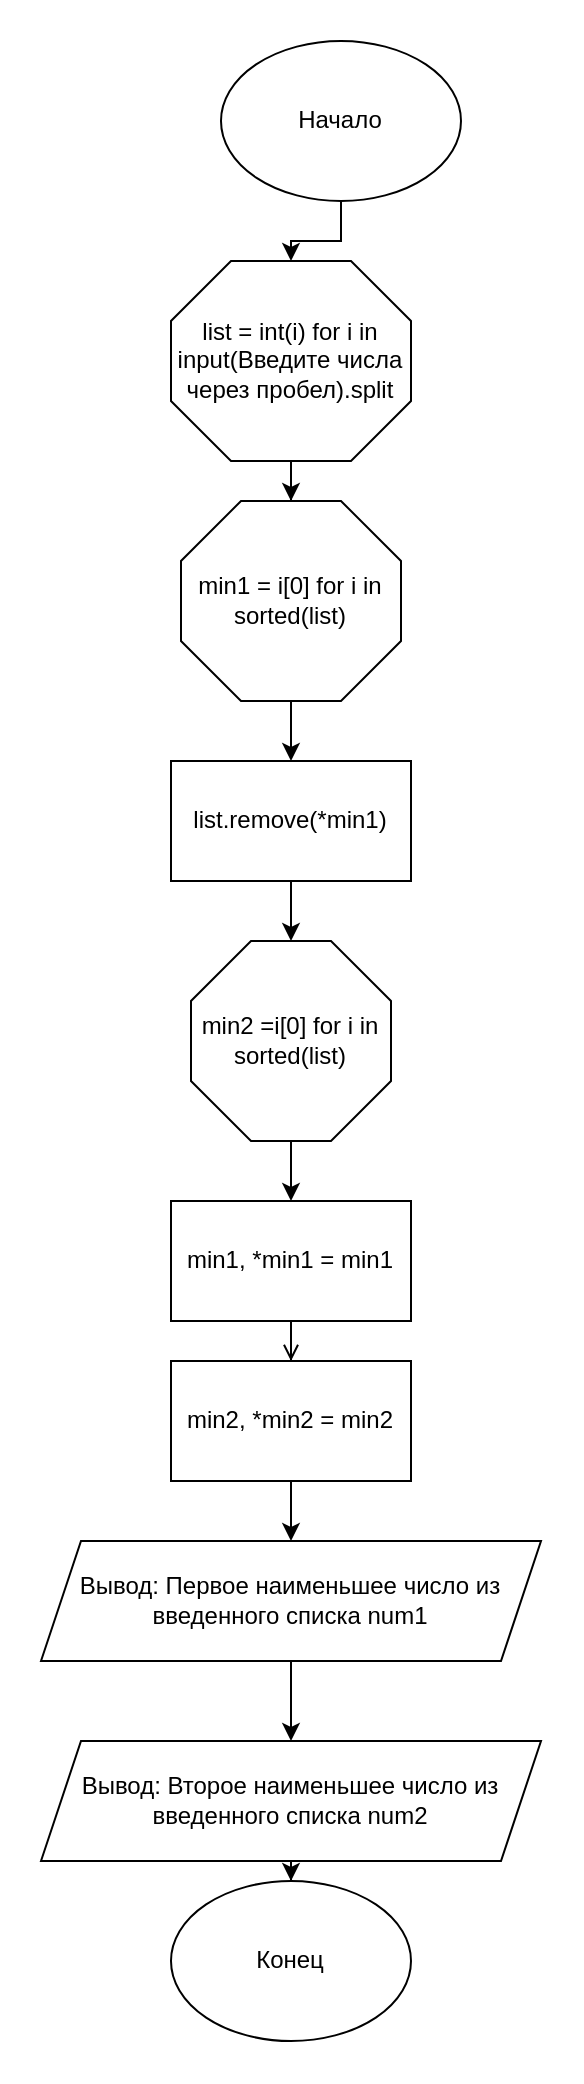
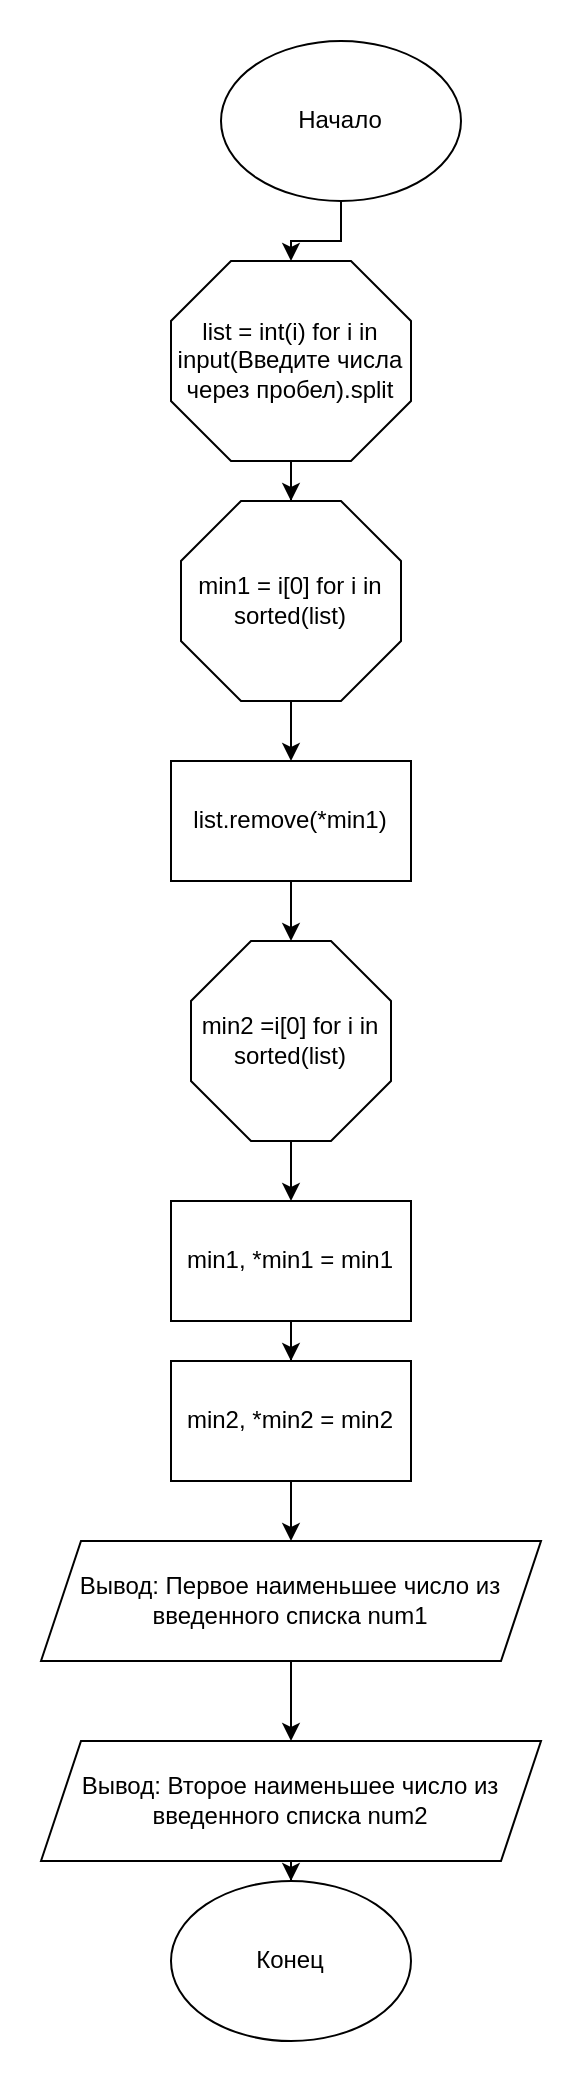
edge "min1, *min1 = min1" -> "min2, *min2 = min2": arrowhead open -> classic
